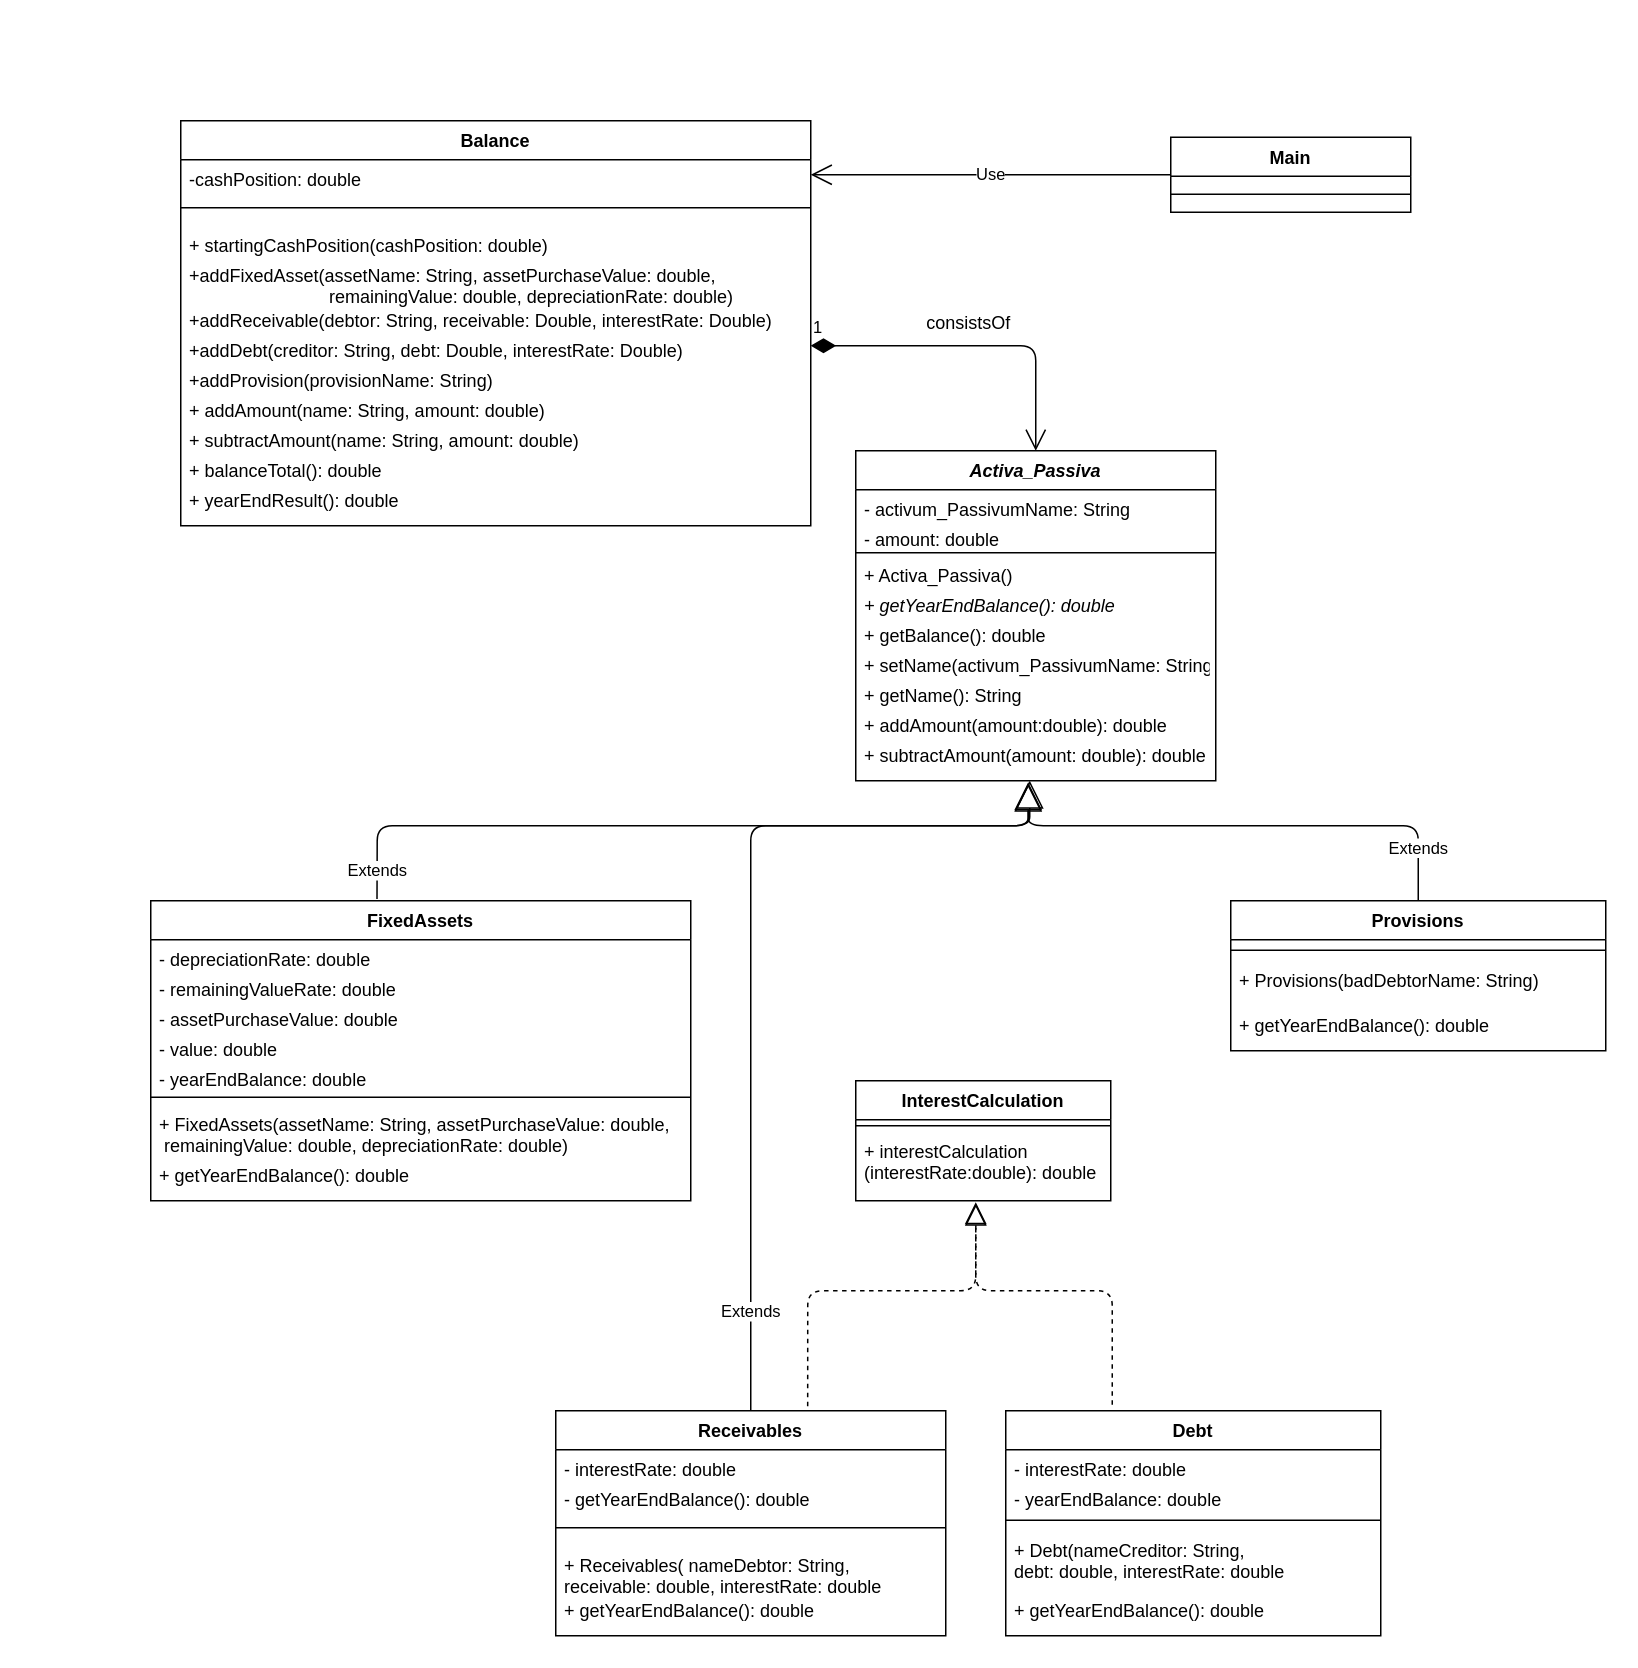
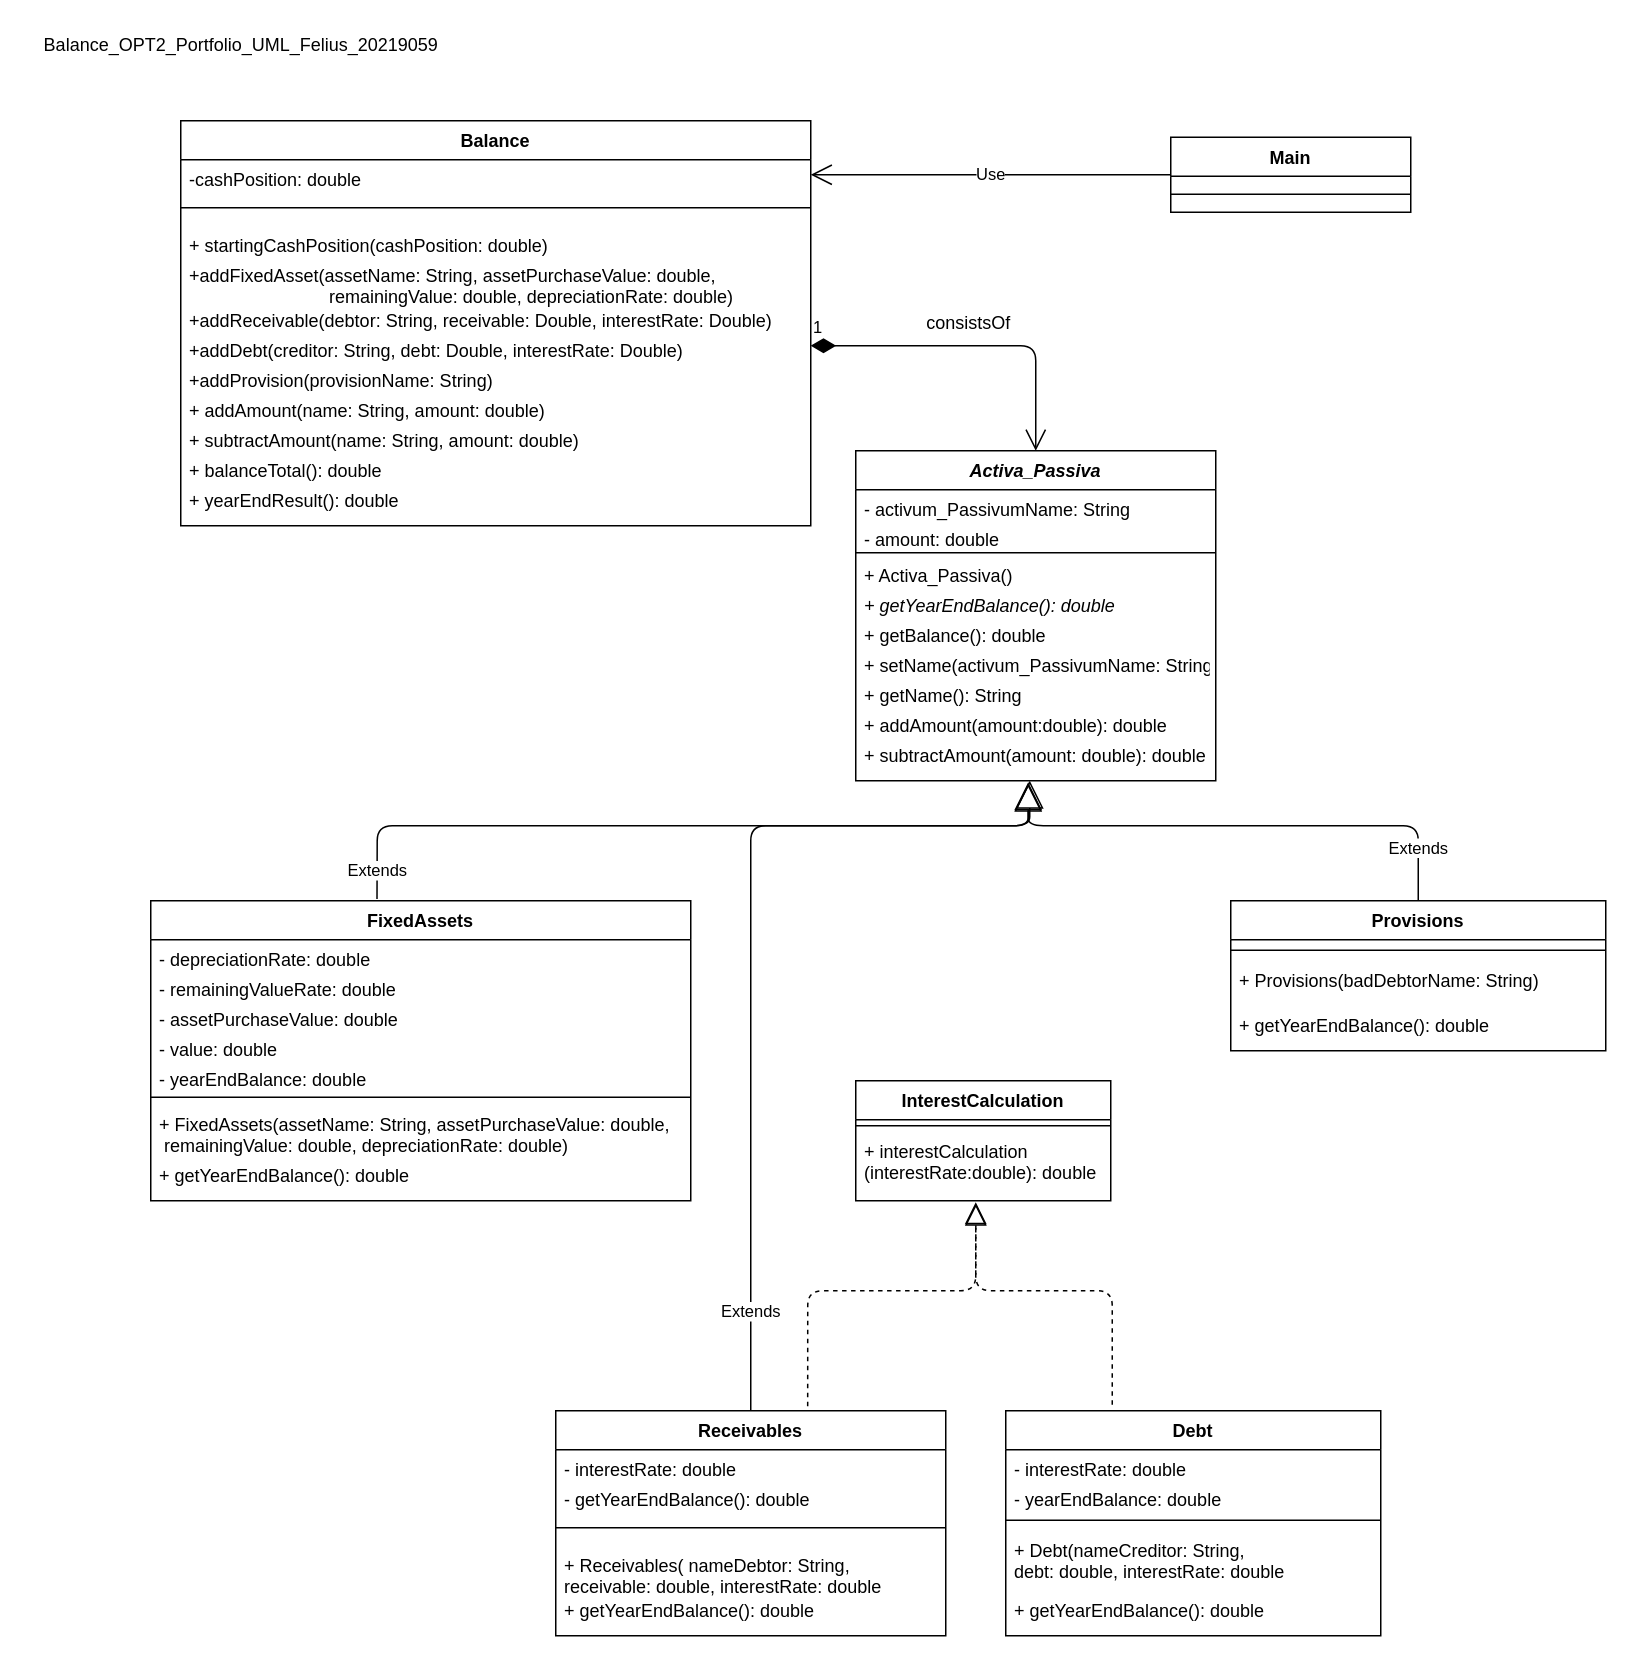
node "Balance_OPT2_Portfolio_UML_Felius_20219059": added
